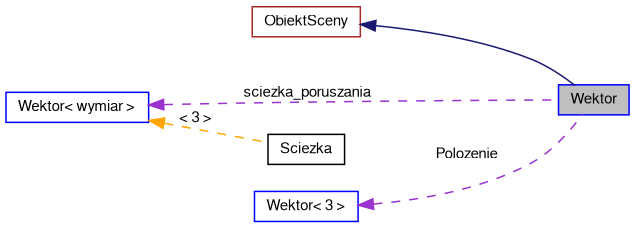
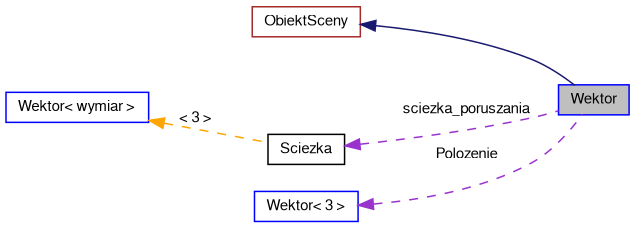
edge "Wektor" -> "Wektor< wymiar >": now "Wektor" -> "Sciezka"
